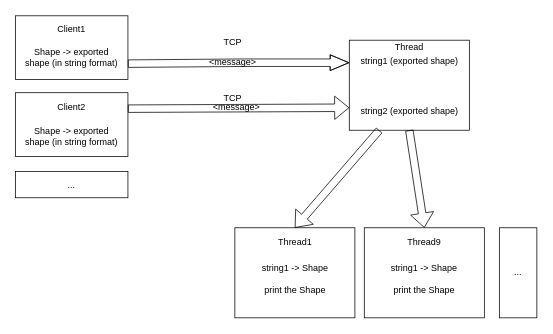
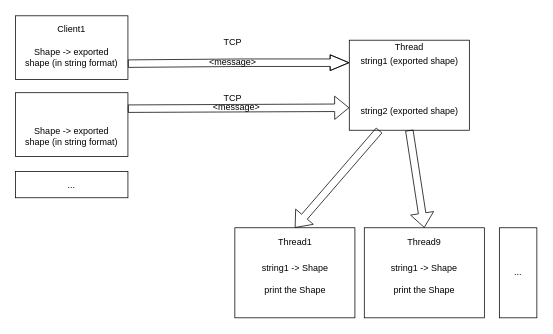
node "Client2": removed
